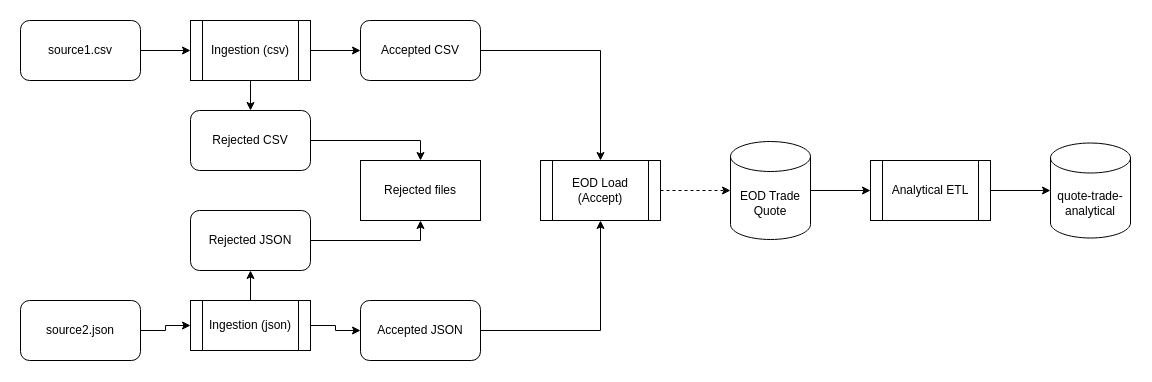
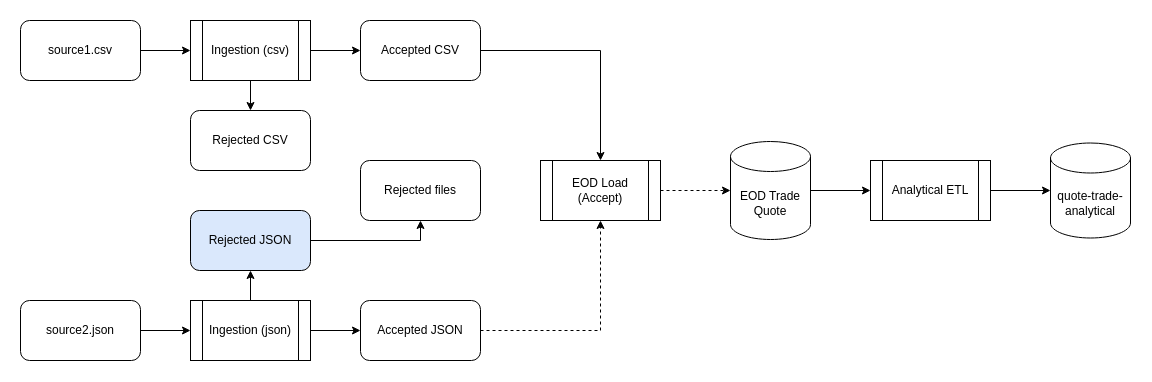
edge "Rejected CSV" -> "Rejected files": removed
node "Rejected files": shape rectangle -> rounded rectangle
node "Rejected JSON": fillcolor #ffffff -> #dae8fc
node "Ingestion (json)": size 120x50 -> 120x60
edge "Accepted JSON" -> "EOD Load (Accept)": style solid -> dashed
